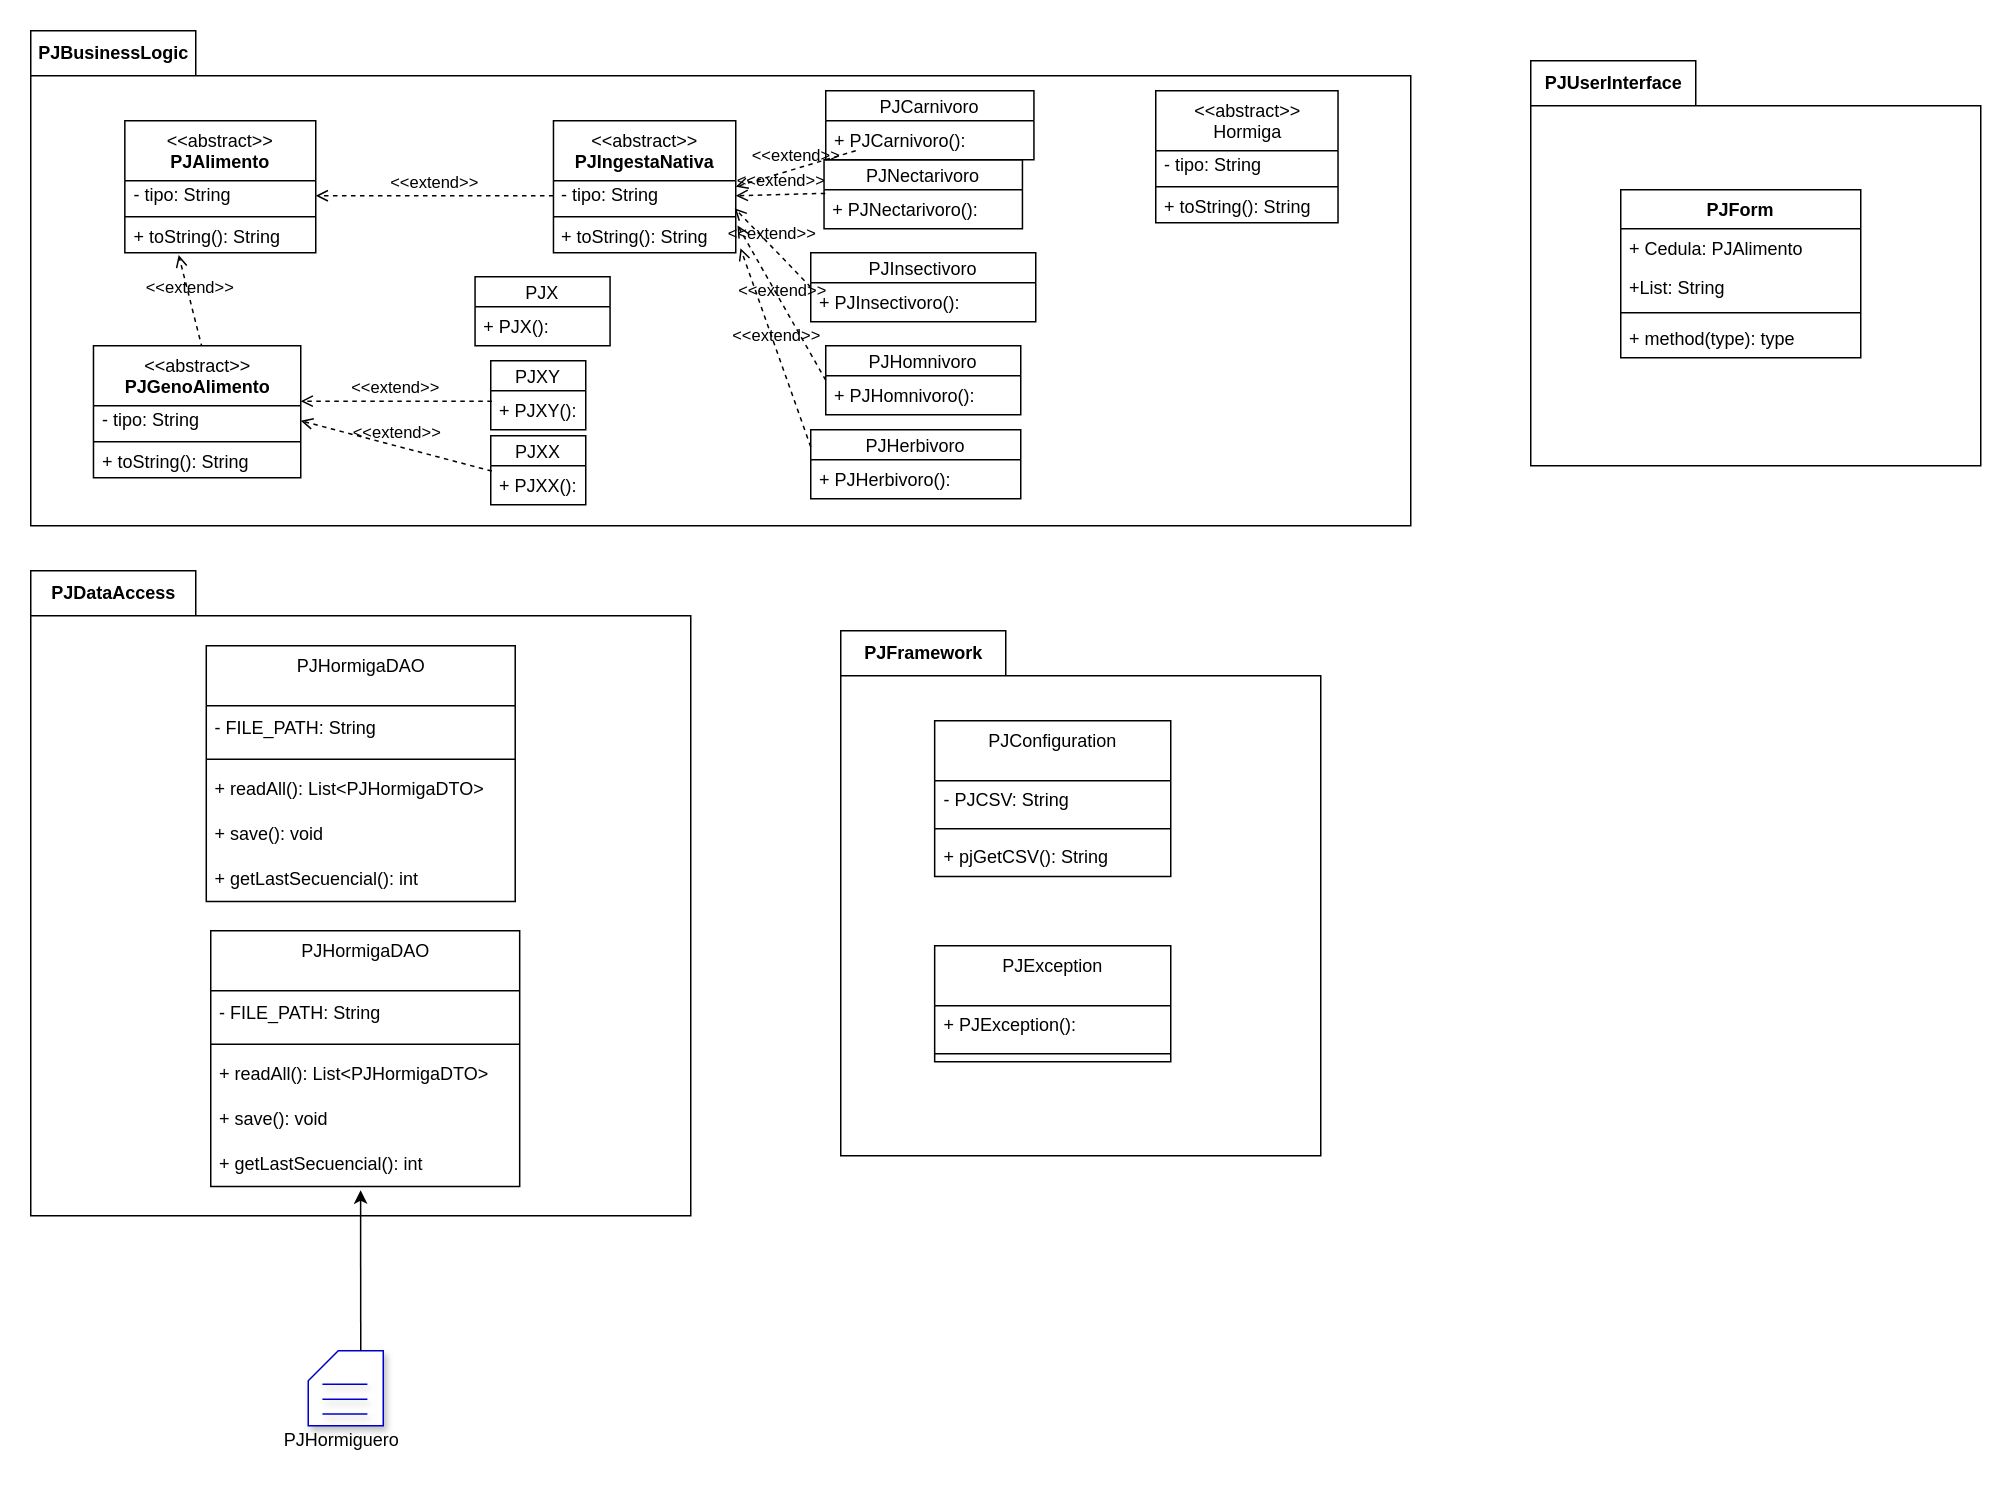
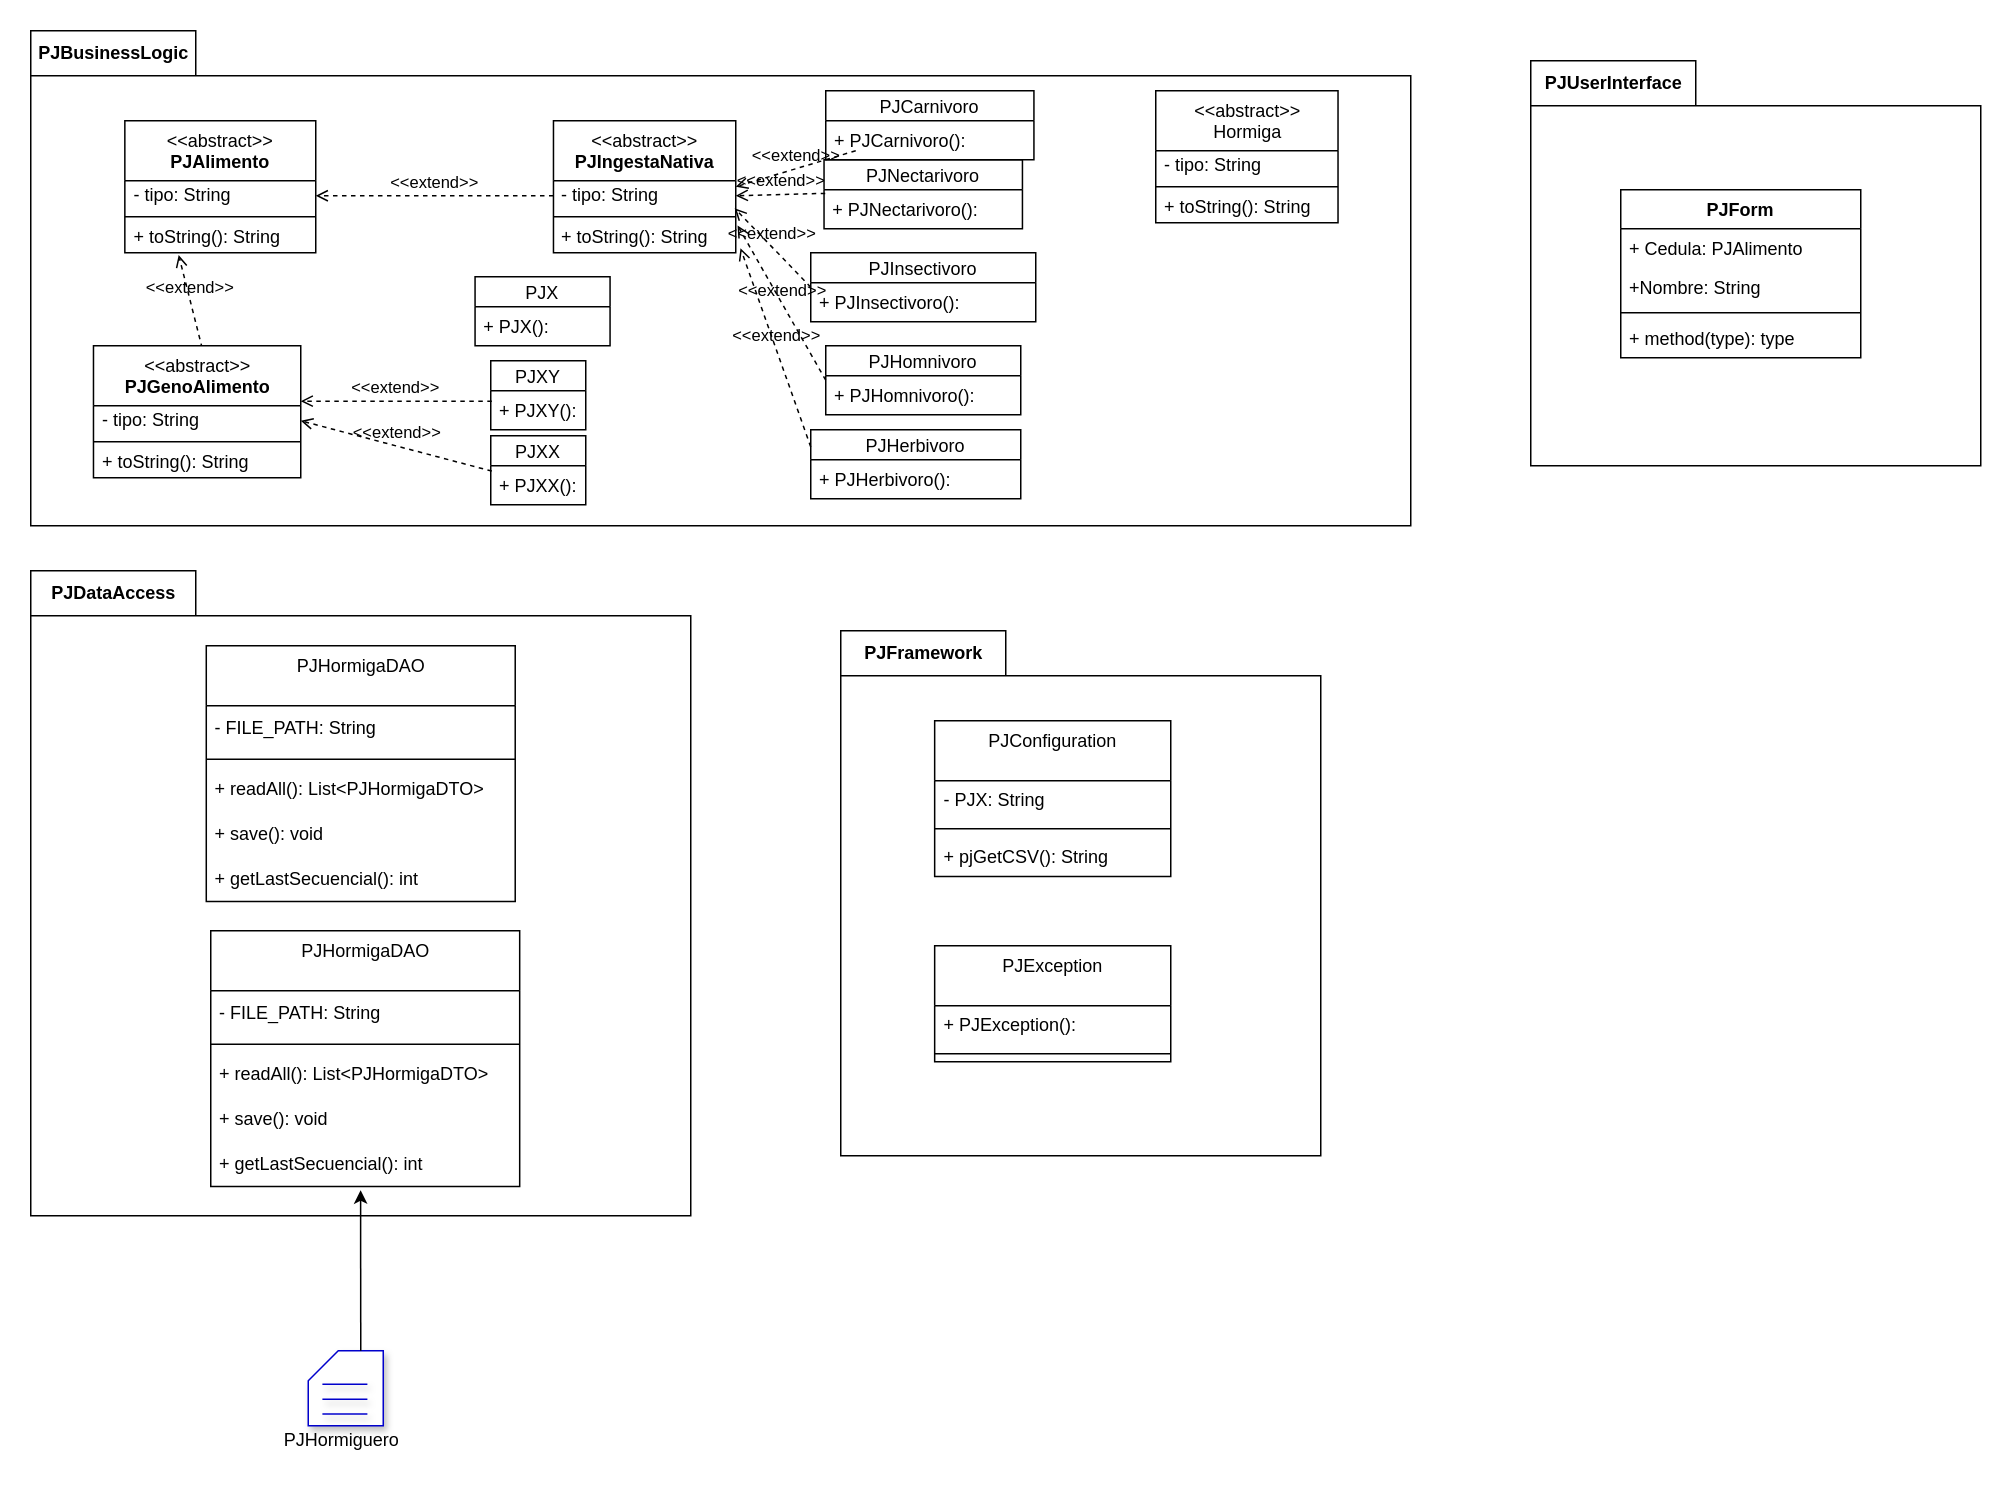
node "+List: String": label "+List: String" -> "+Nombre: String"
node "- PJCSV: String": label "- PJCSV: String" -> "- PJX: String"
